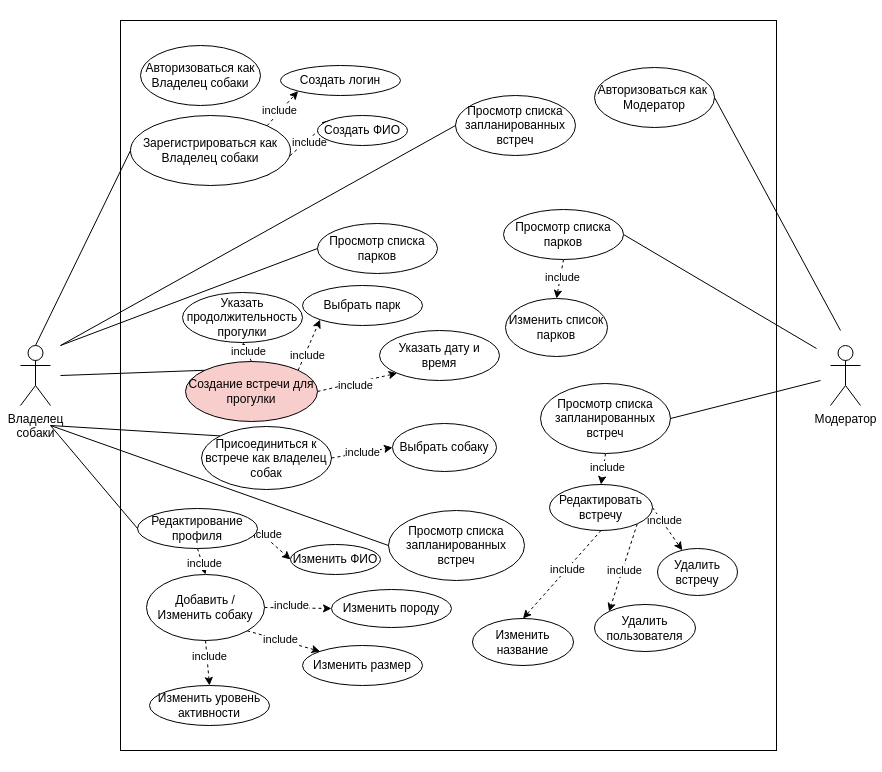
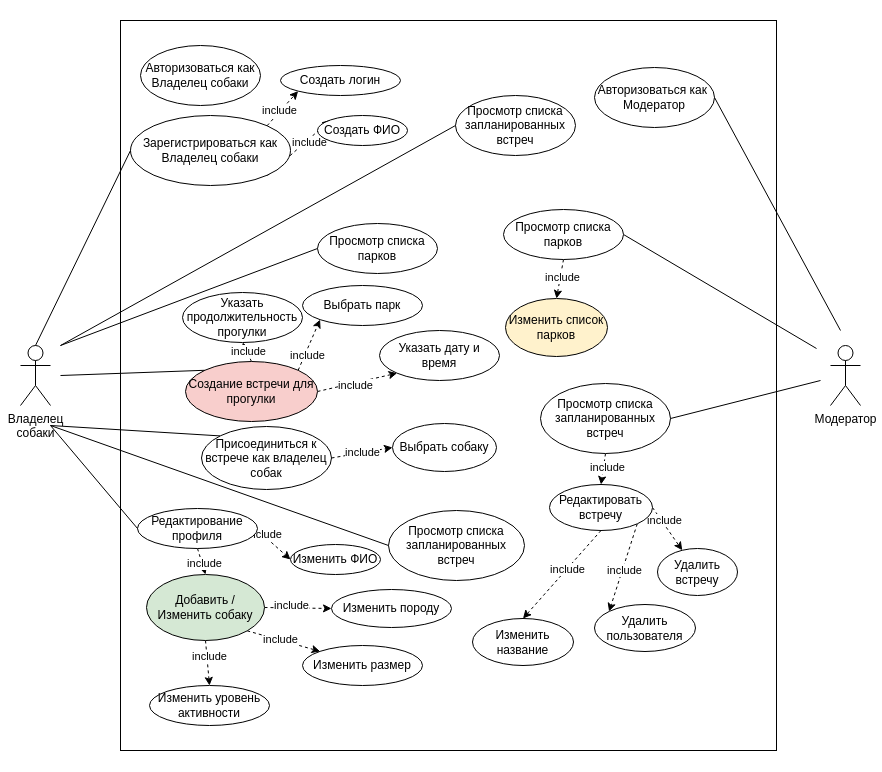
node "Изменить список парков": fillcolor #ffffff -> #fff2cc
node "Добавить / Изменить собаку": fillcolor #ffffff -> #d5e8d4
